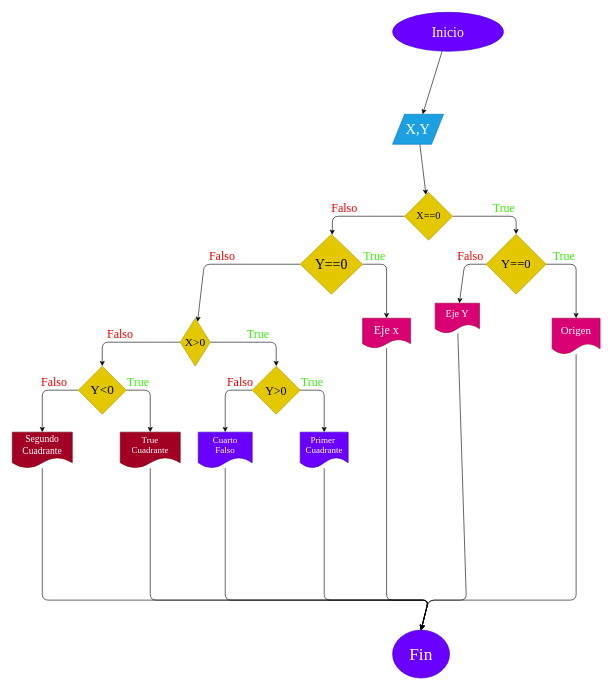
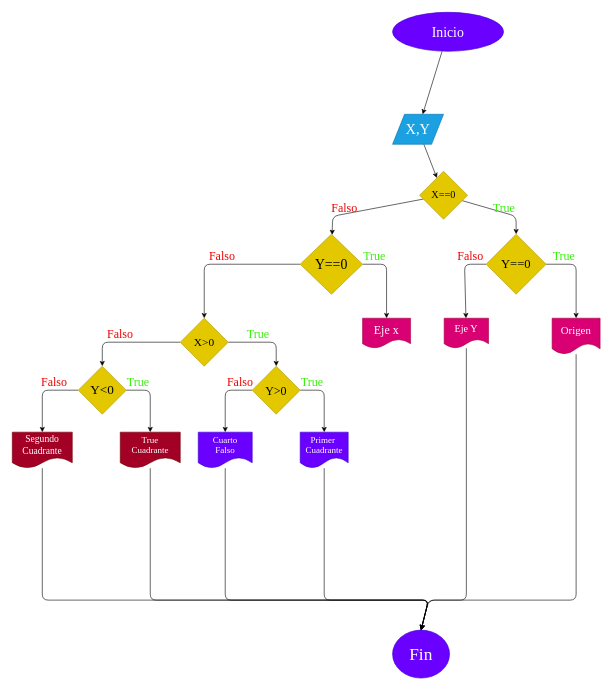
node "X==0": moved (429, 216) -> (444, 195)
node "Eje Y": moved (458, 318) -> (467, 333)
node "X>0": size 30x48 -> 48x48
edge "Eje x" -> "Fin": removed
